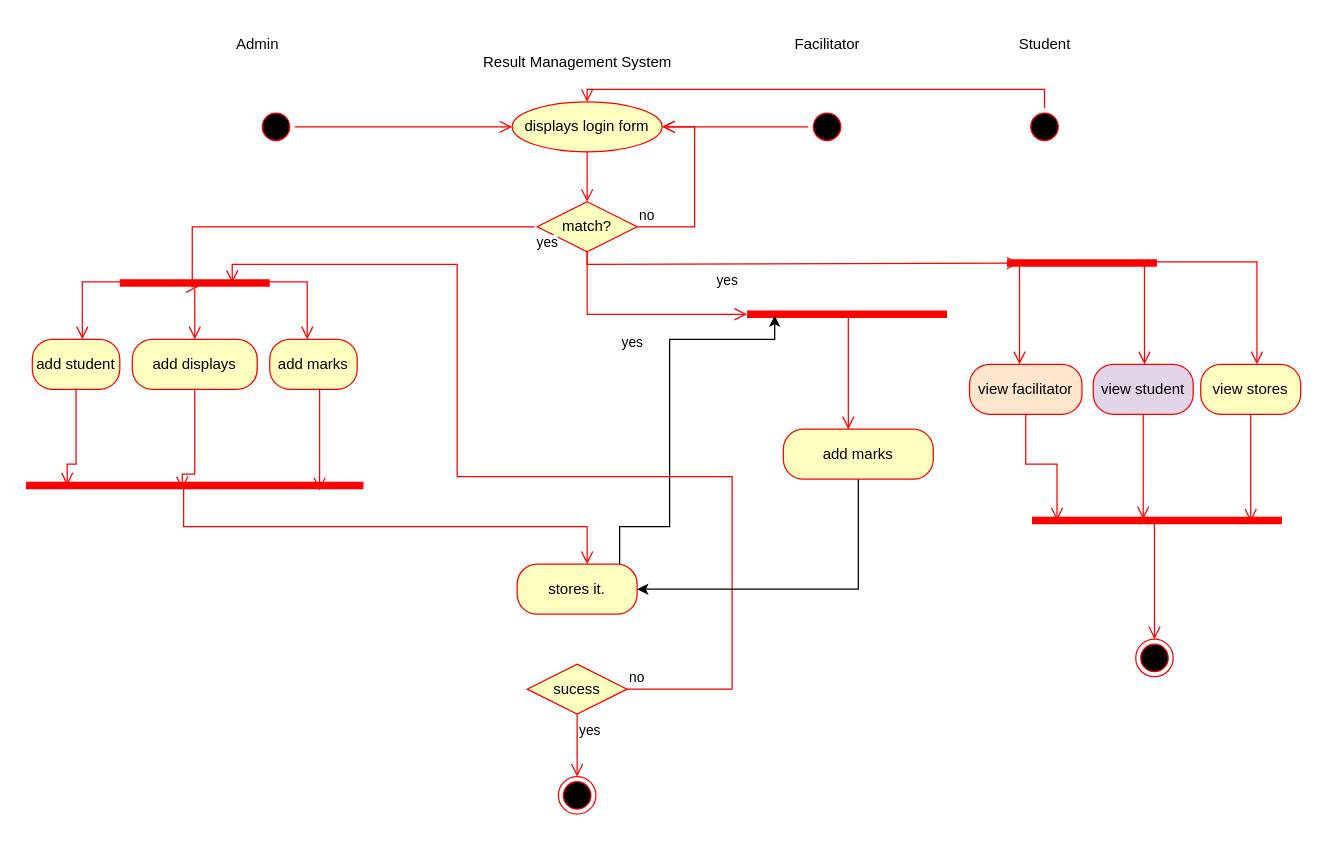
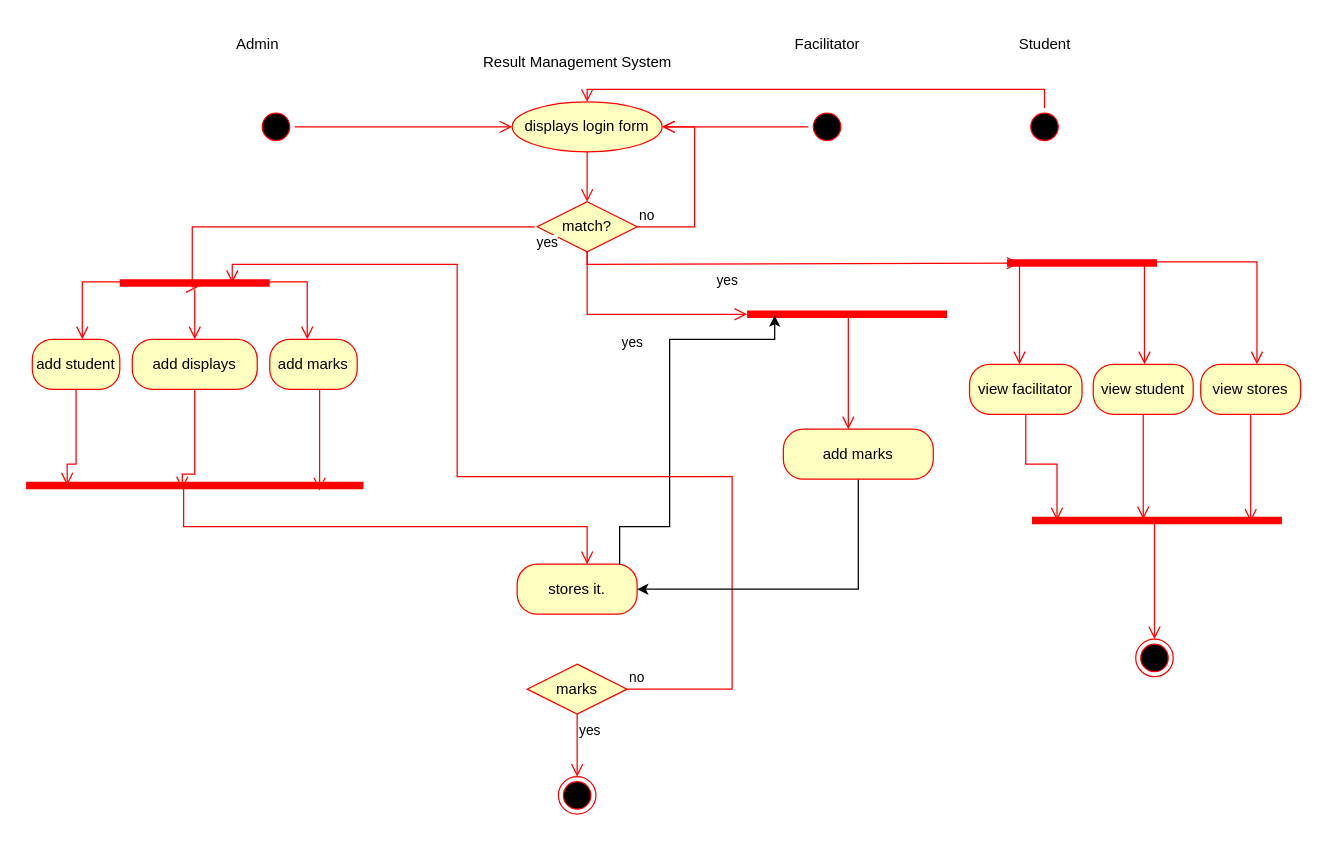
node "view facilitator": fillcolor #ffe6cc -> #ffffc0
node "view student": fillcolor #e1d5e7 -> #ffffc0
node "sucess": label "sucess" -> "marks"
